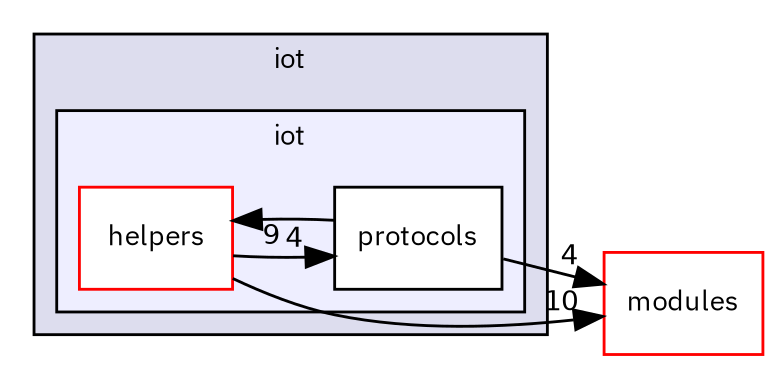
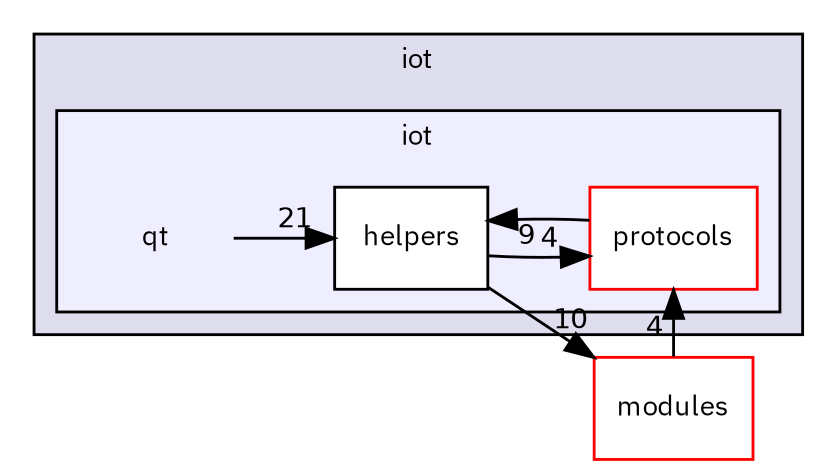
node "qt": added
node "helpers": color red -> black
node "protocols": color black -> red
edge "protocols" -> "modules": reversed
